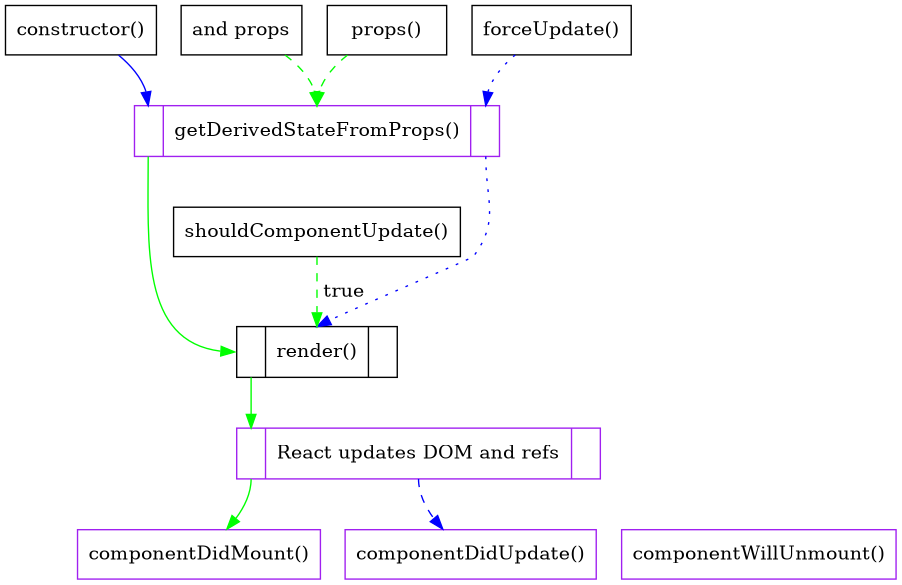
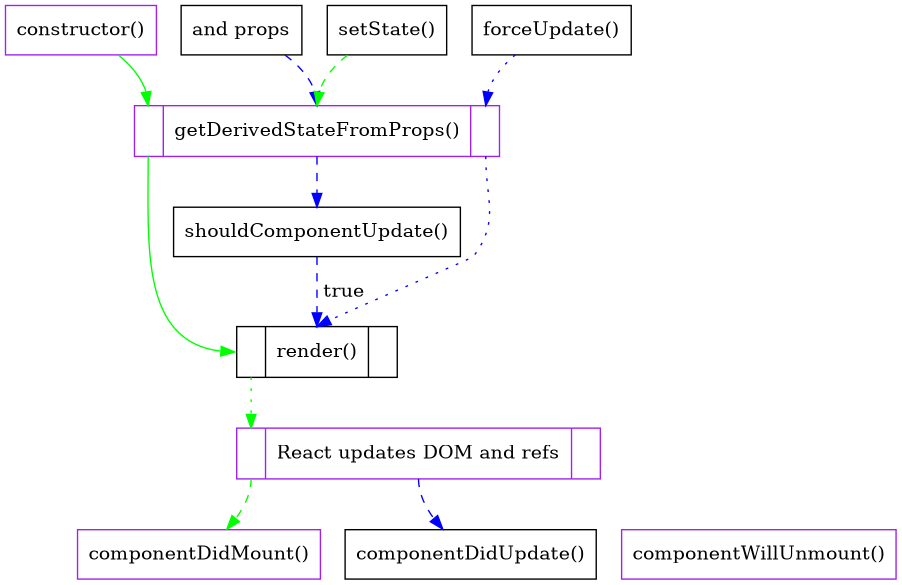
node "constructor()": color black -> purple
node "props()": label "props()" -> "setState()"
edge "and props" -> "getDerivedStateFromProps()": color green -> blue
edge "constructor()" -> "getDerivedStateFromProps()": color blue -> green
edge "getDerivedStateFromProps()" -> "shouldComponentUpdate()": added
edge "shouldComponentUpdate()" -> "render()": color green -> blue
edge "render()" -> "React updates DOM and refs": style solid -> dotted
edge "React updates DOM and refs" -> "componentDidMount()": style solid -> dashed
node "componentDidUpdate()": color purple -> black
